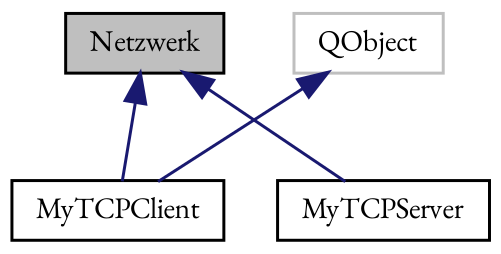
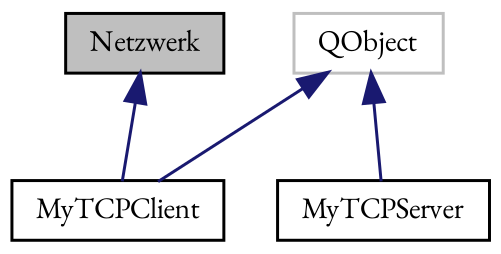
edge "MyTCPServer" -> "Netzwerk": now "MyTCPServer" -> "QObject"
